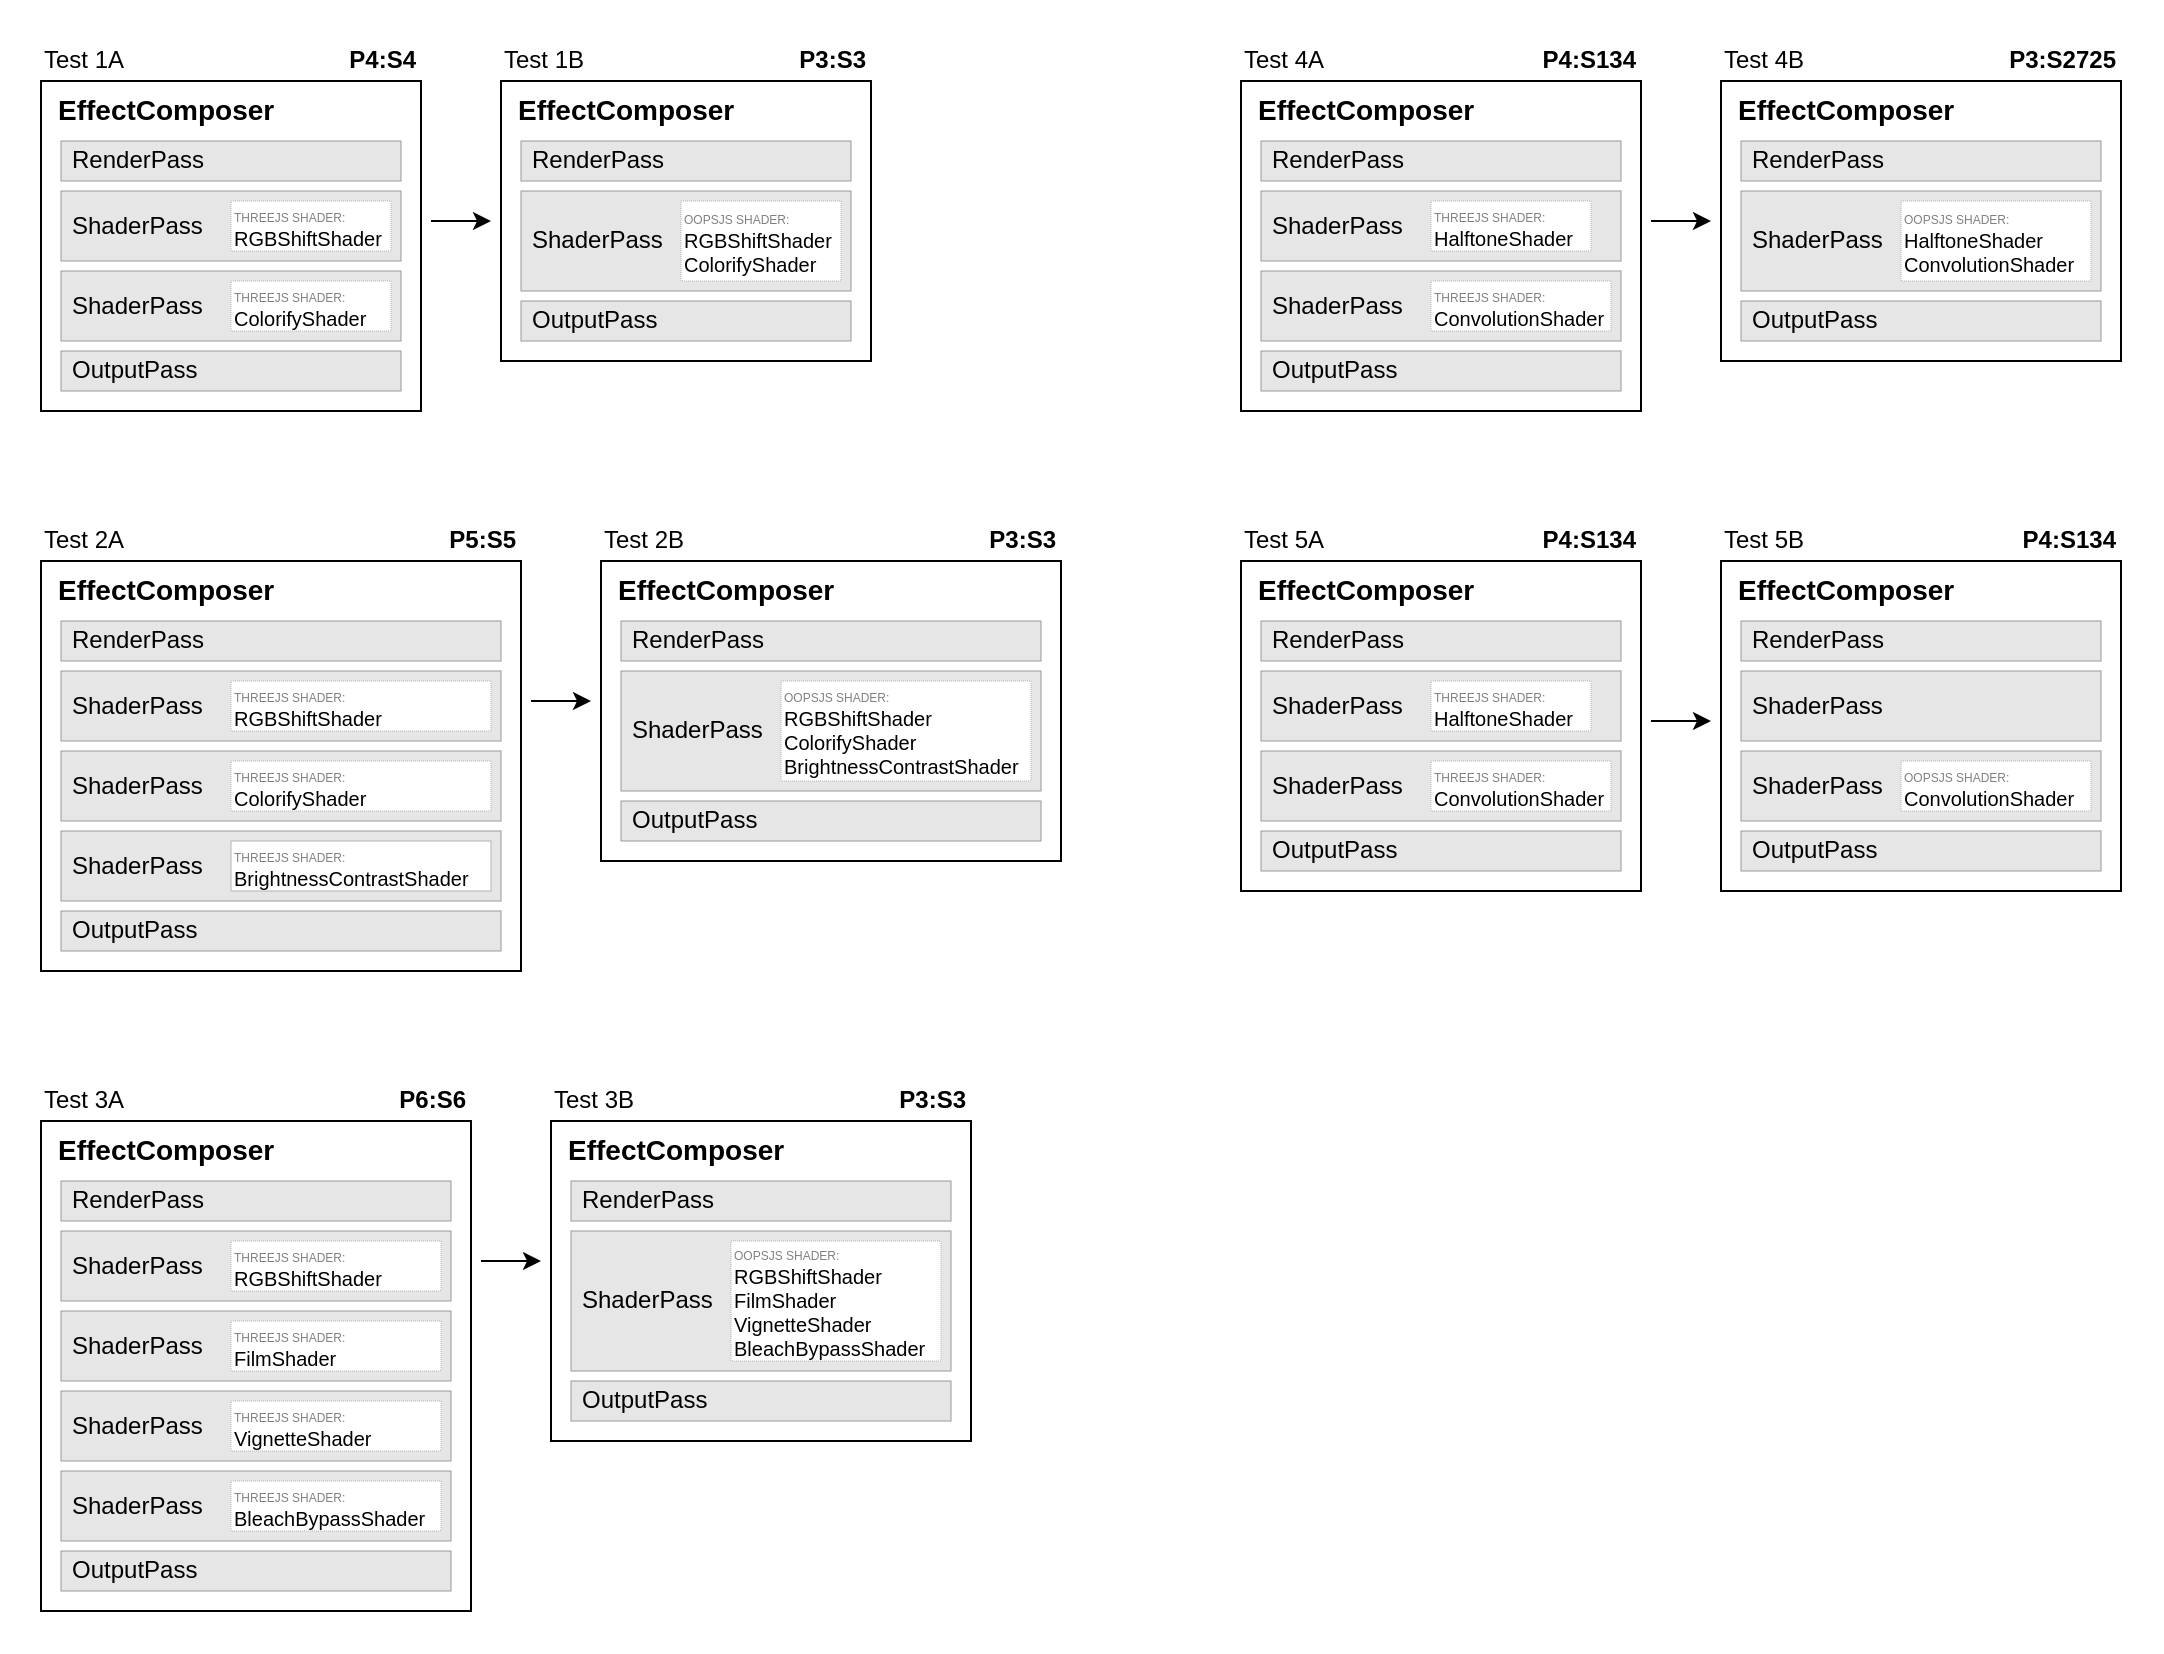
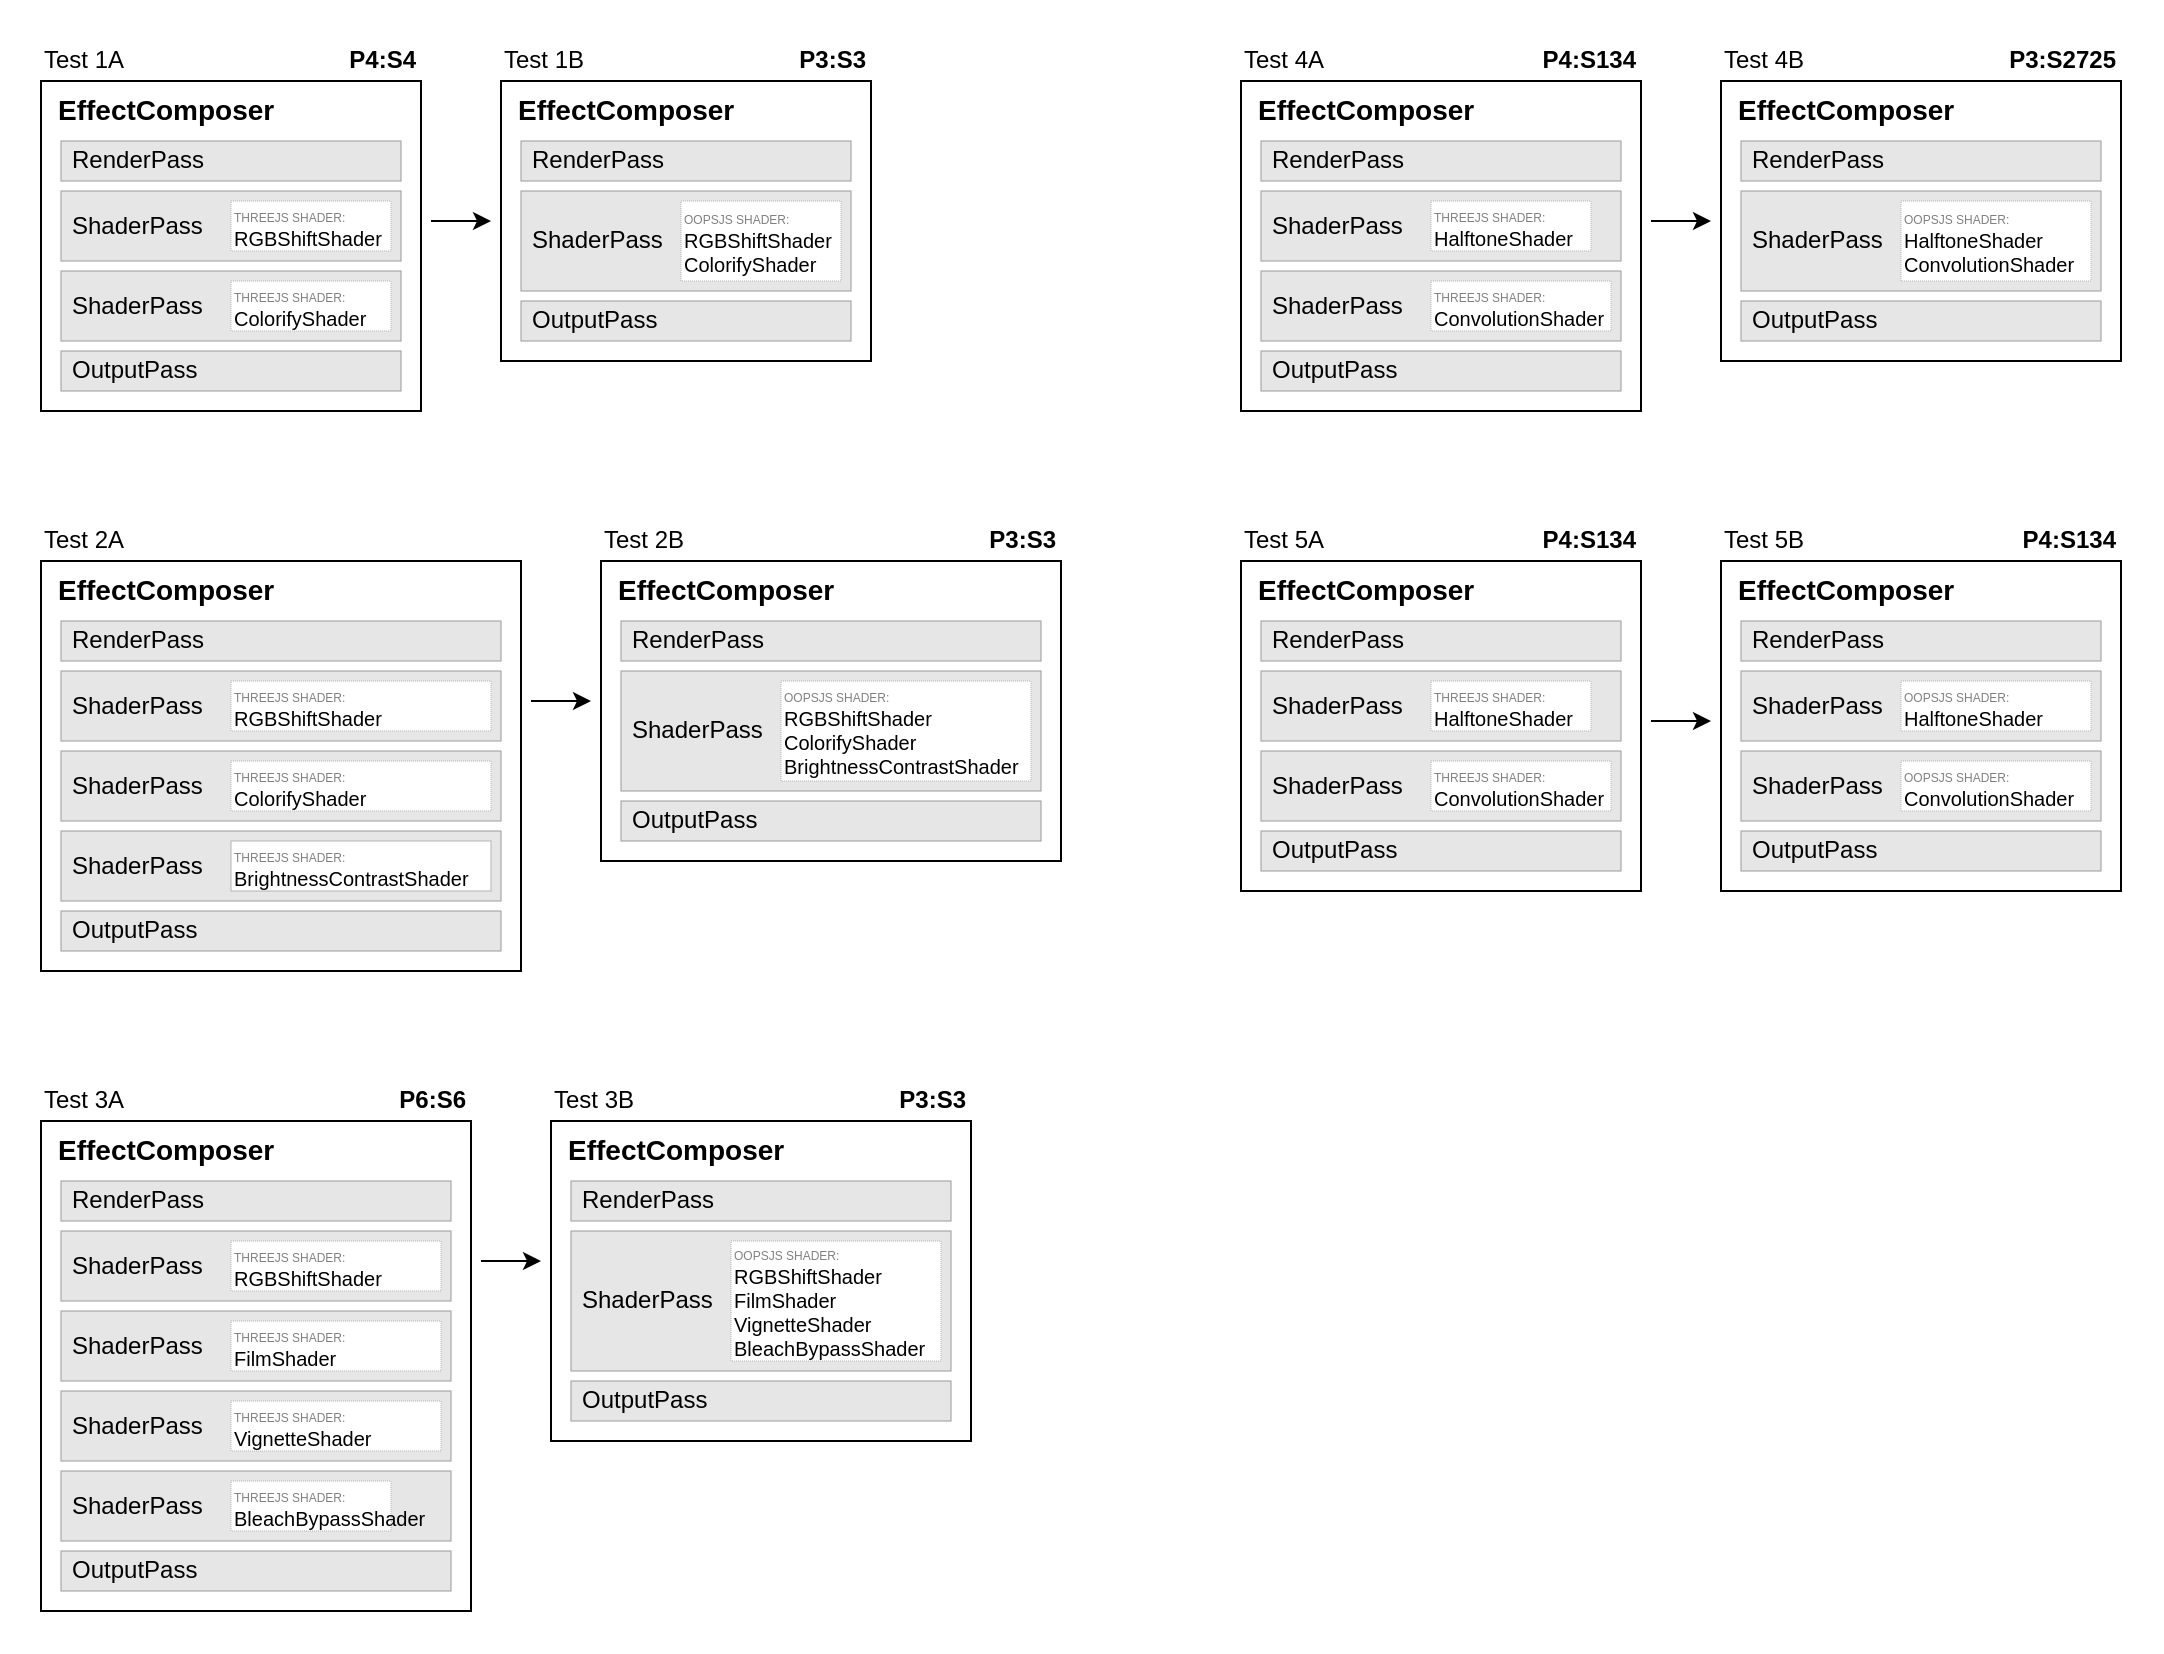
node "P5:S5": removed
node "OOPSJS SHADER: HalftoneShader": added
node "THREEJS SHADER: BleachBypassShader": size 210x50 -> 160x50
